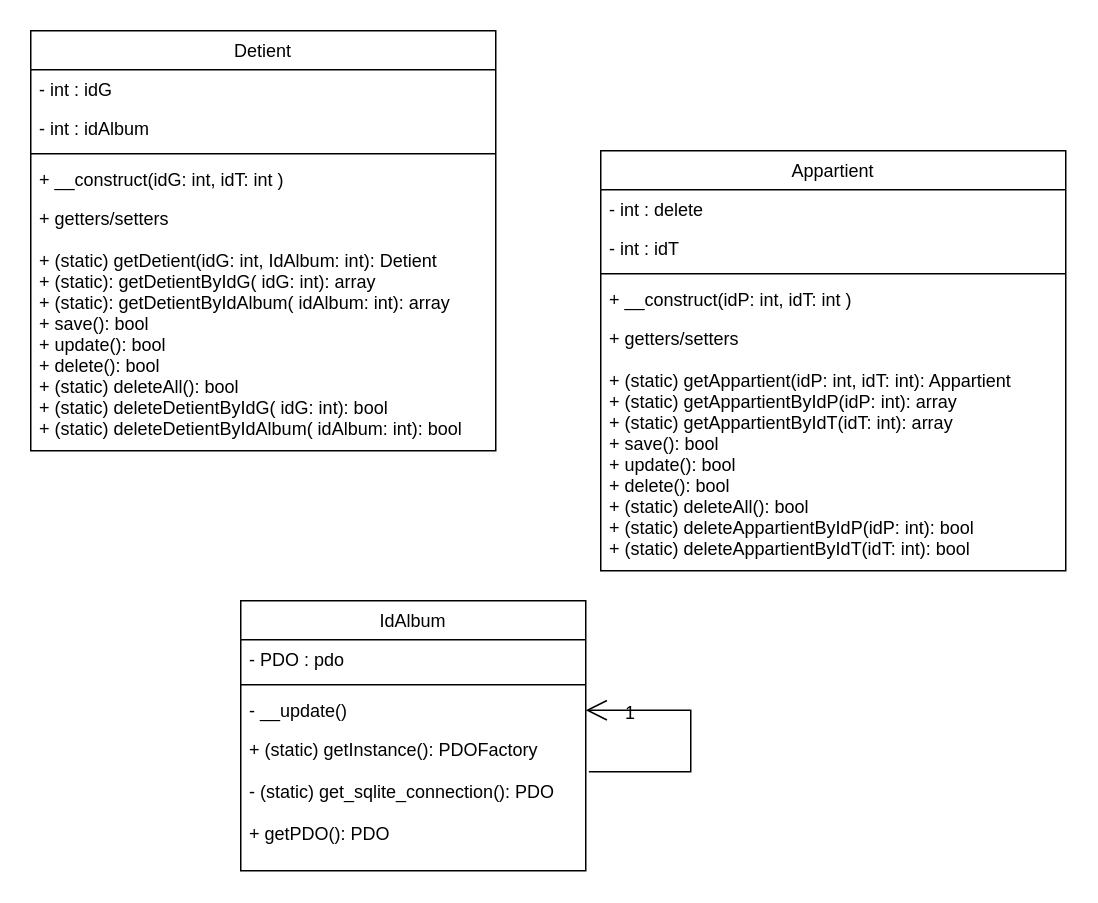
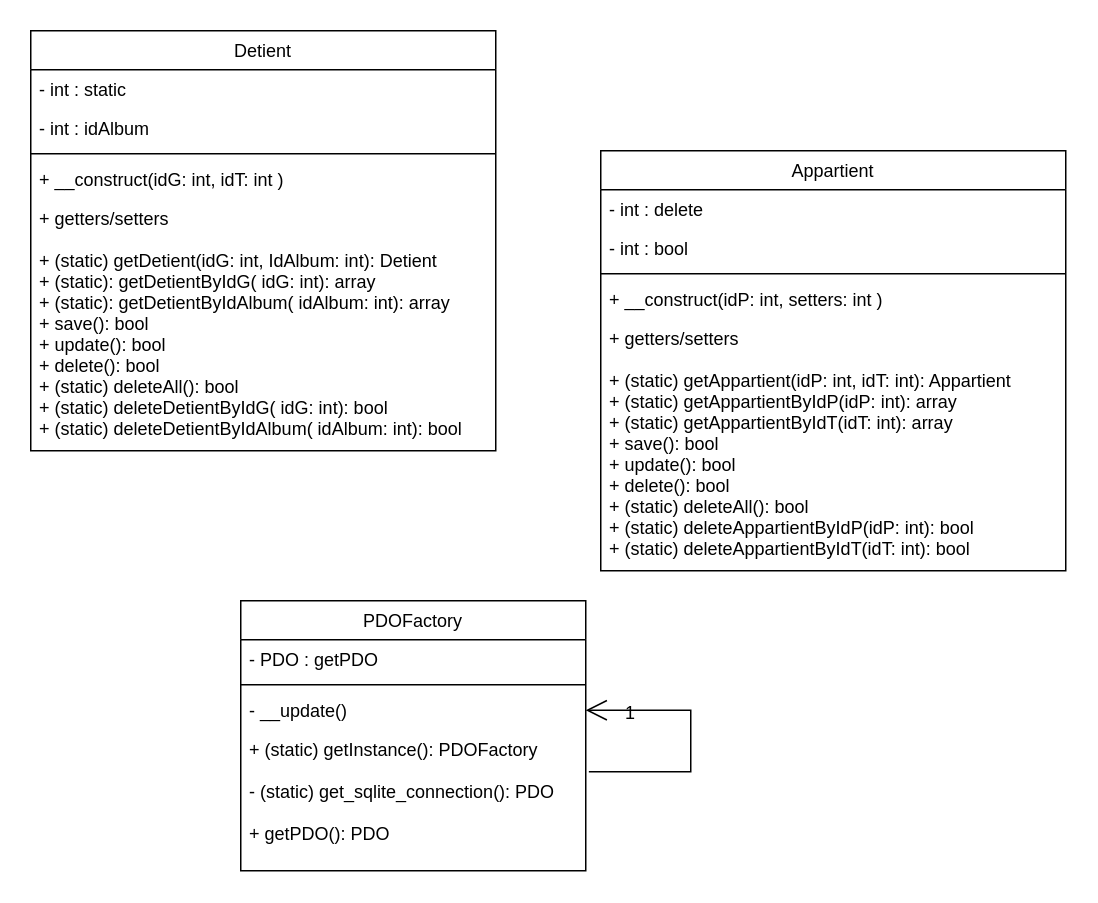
node "- int : idG": label "- int : idG" -> "- int : static"
node "- int : idT": label "- int : idT" -> "- int : bool"
node "+ __construct(idP: int, idT: int )": label "+ __construct(idP: int, idT: int )" -> "+ __construct(idP: int, setters: int )"
node "IdAlbum": label "IdAlbum" -> "PDOFactory"
node "- PDO : pdo": label "- PDO : pdo" -> "- PDO : getPDO"
